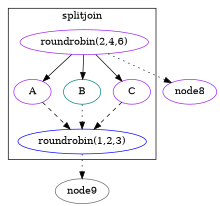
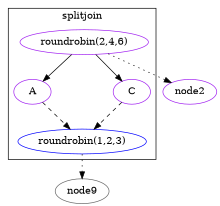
node "B": removed
node "node8": label "node8" -> "node2"
